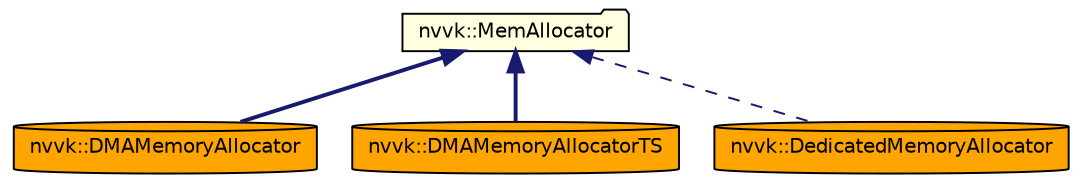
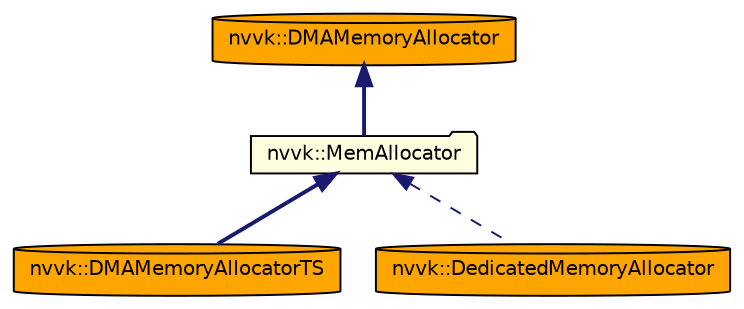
edge "nvvk::DMAMemoryAllocator" -> "nvvk::MemAllocator": reversed
